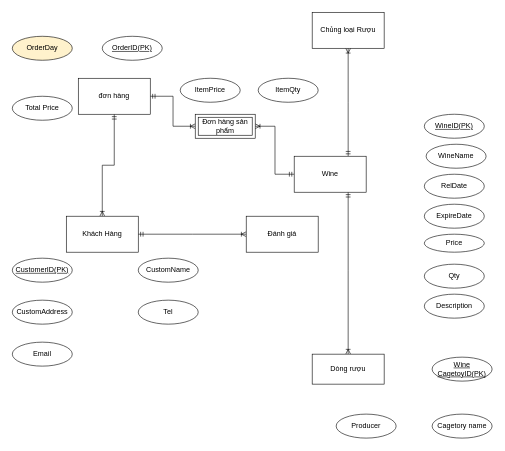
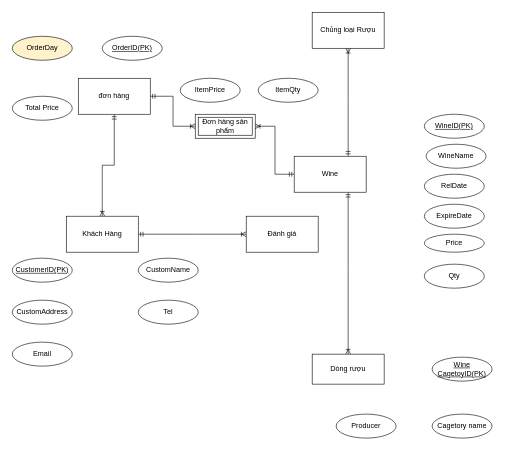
node "Description": removed
